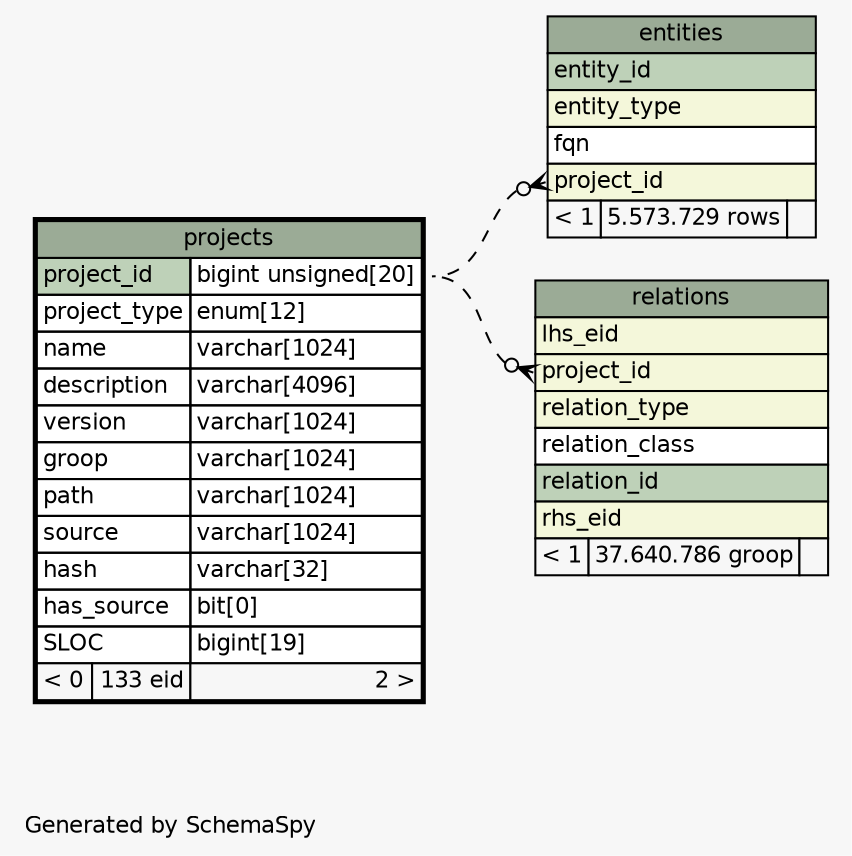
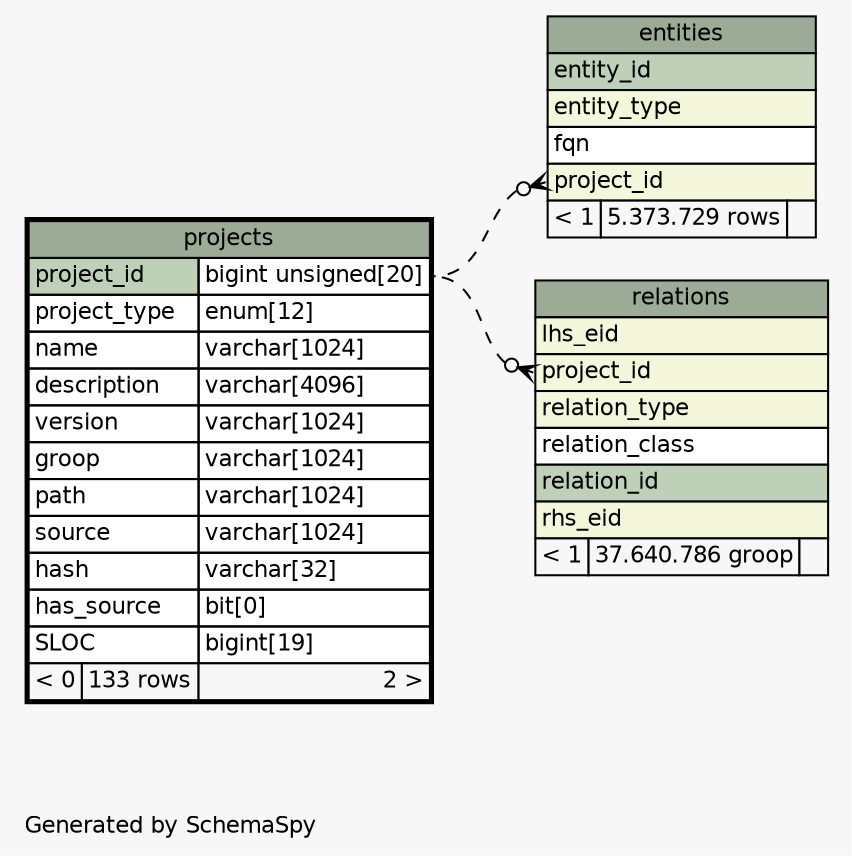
node "entities": text "5.573.729 rows" -> "5.373.729 rows"
node "projects": text "133 eid" -> "133 rows"
